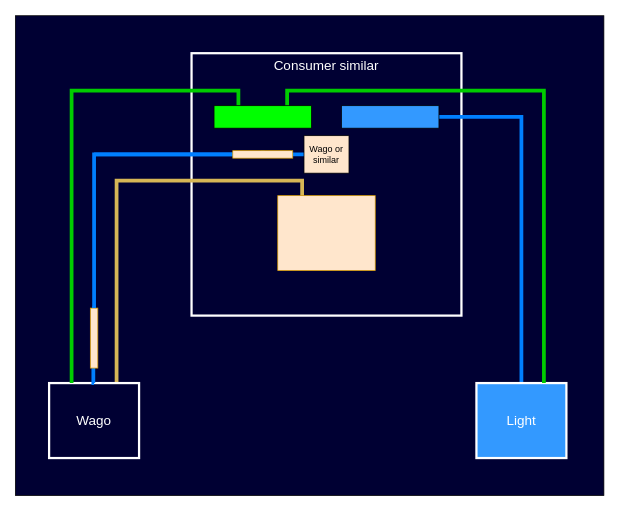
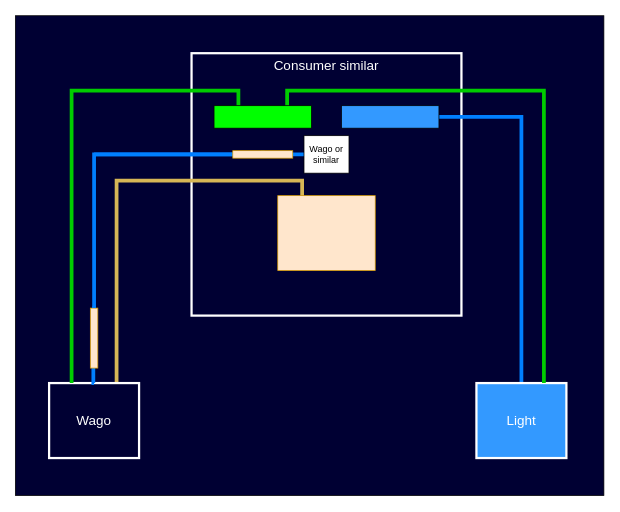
node "Wago or similar": fillcolor #ffe6cc -> #ffffff
